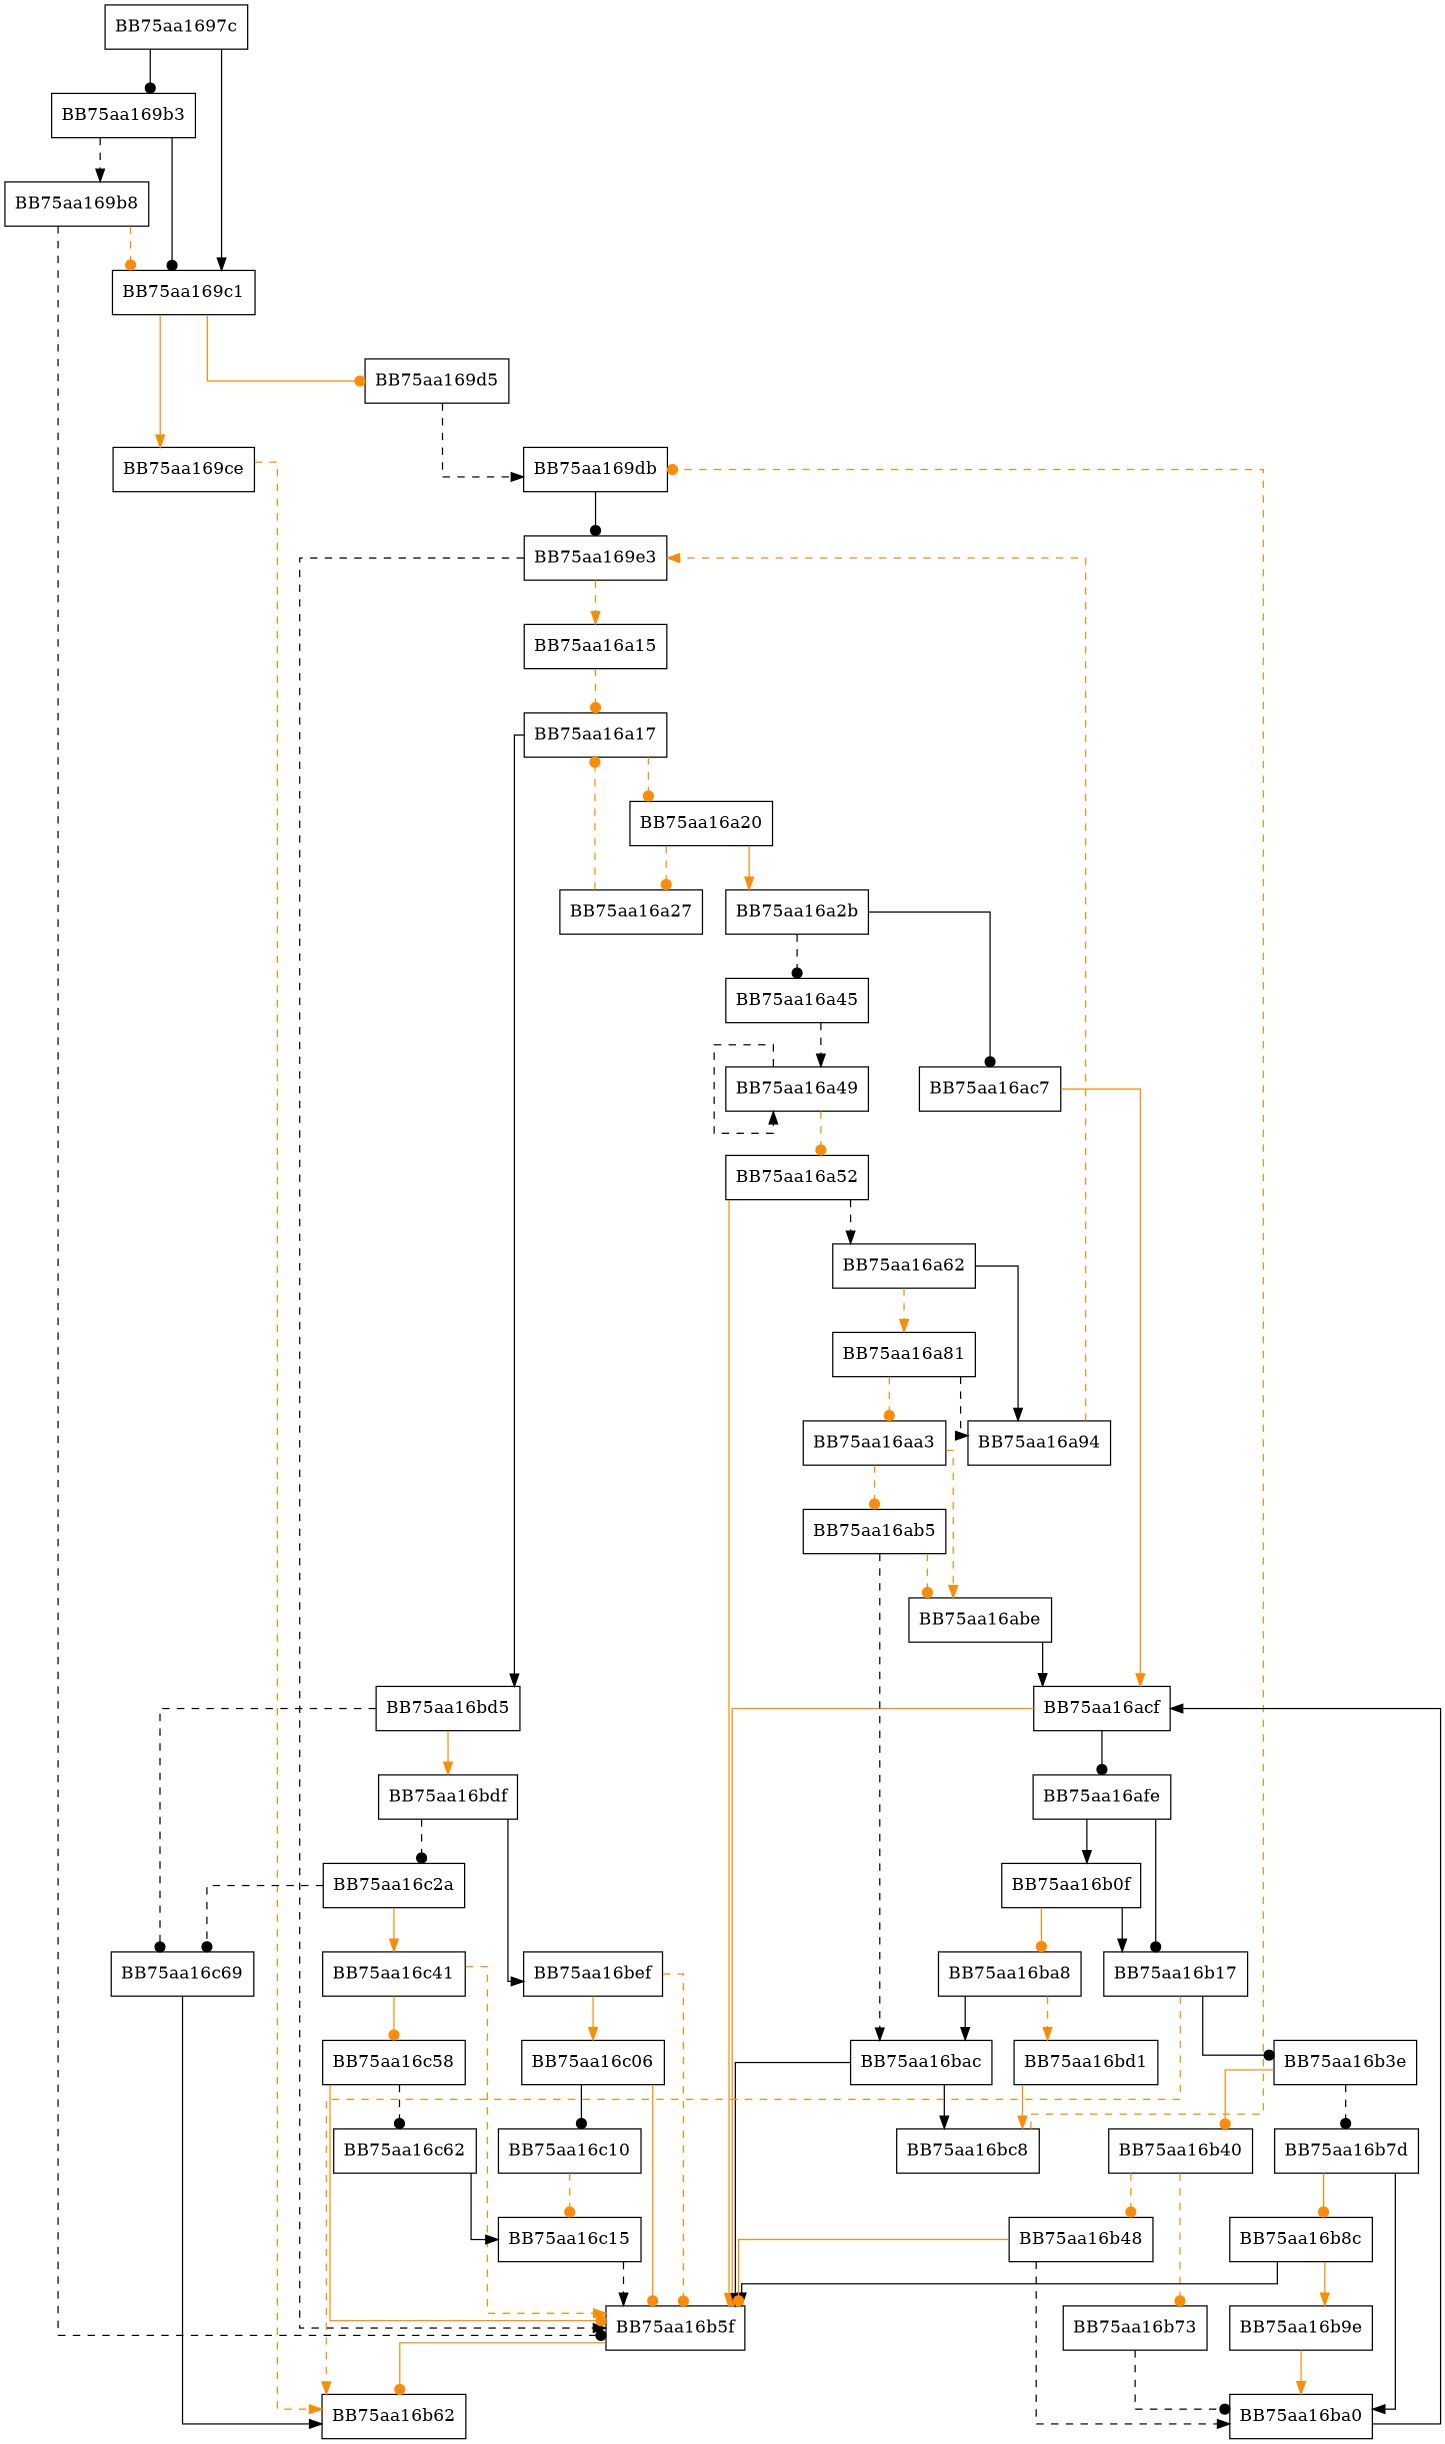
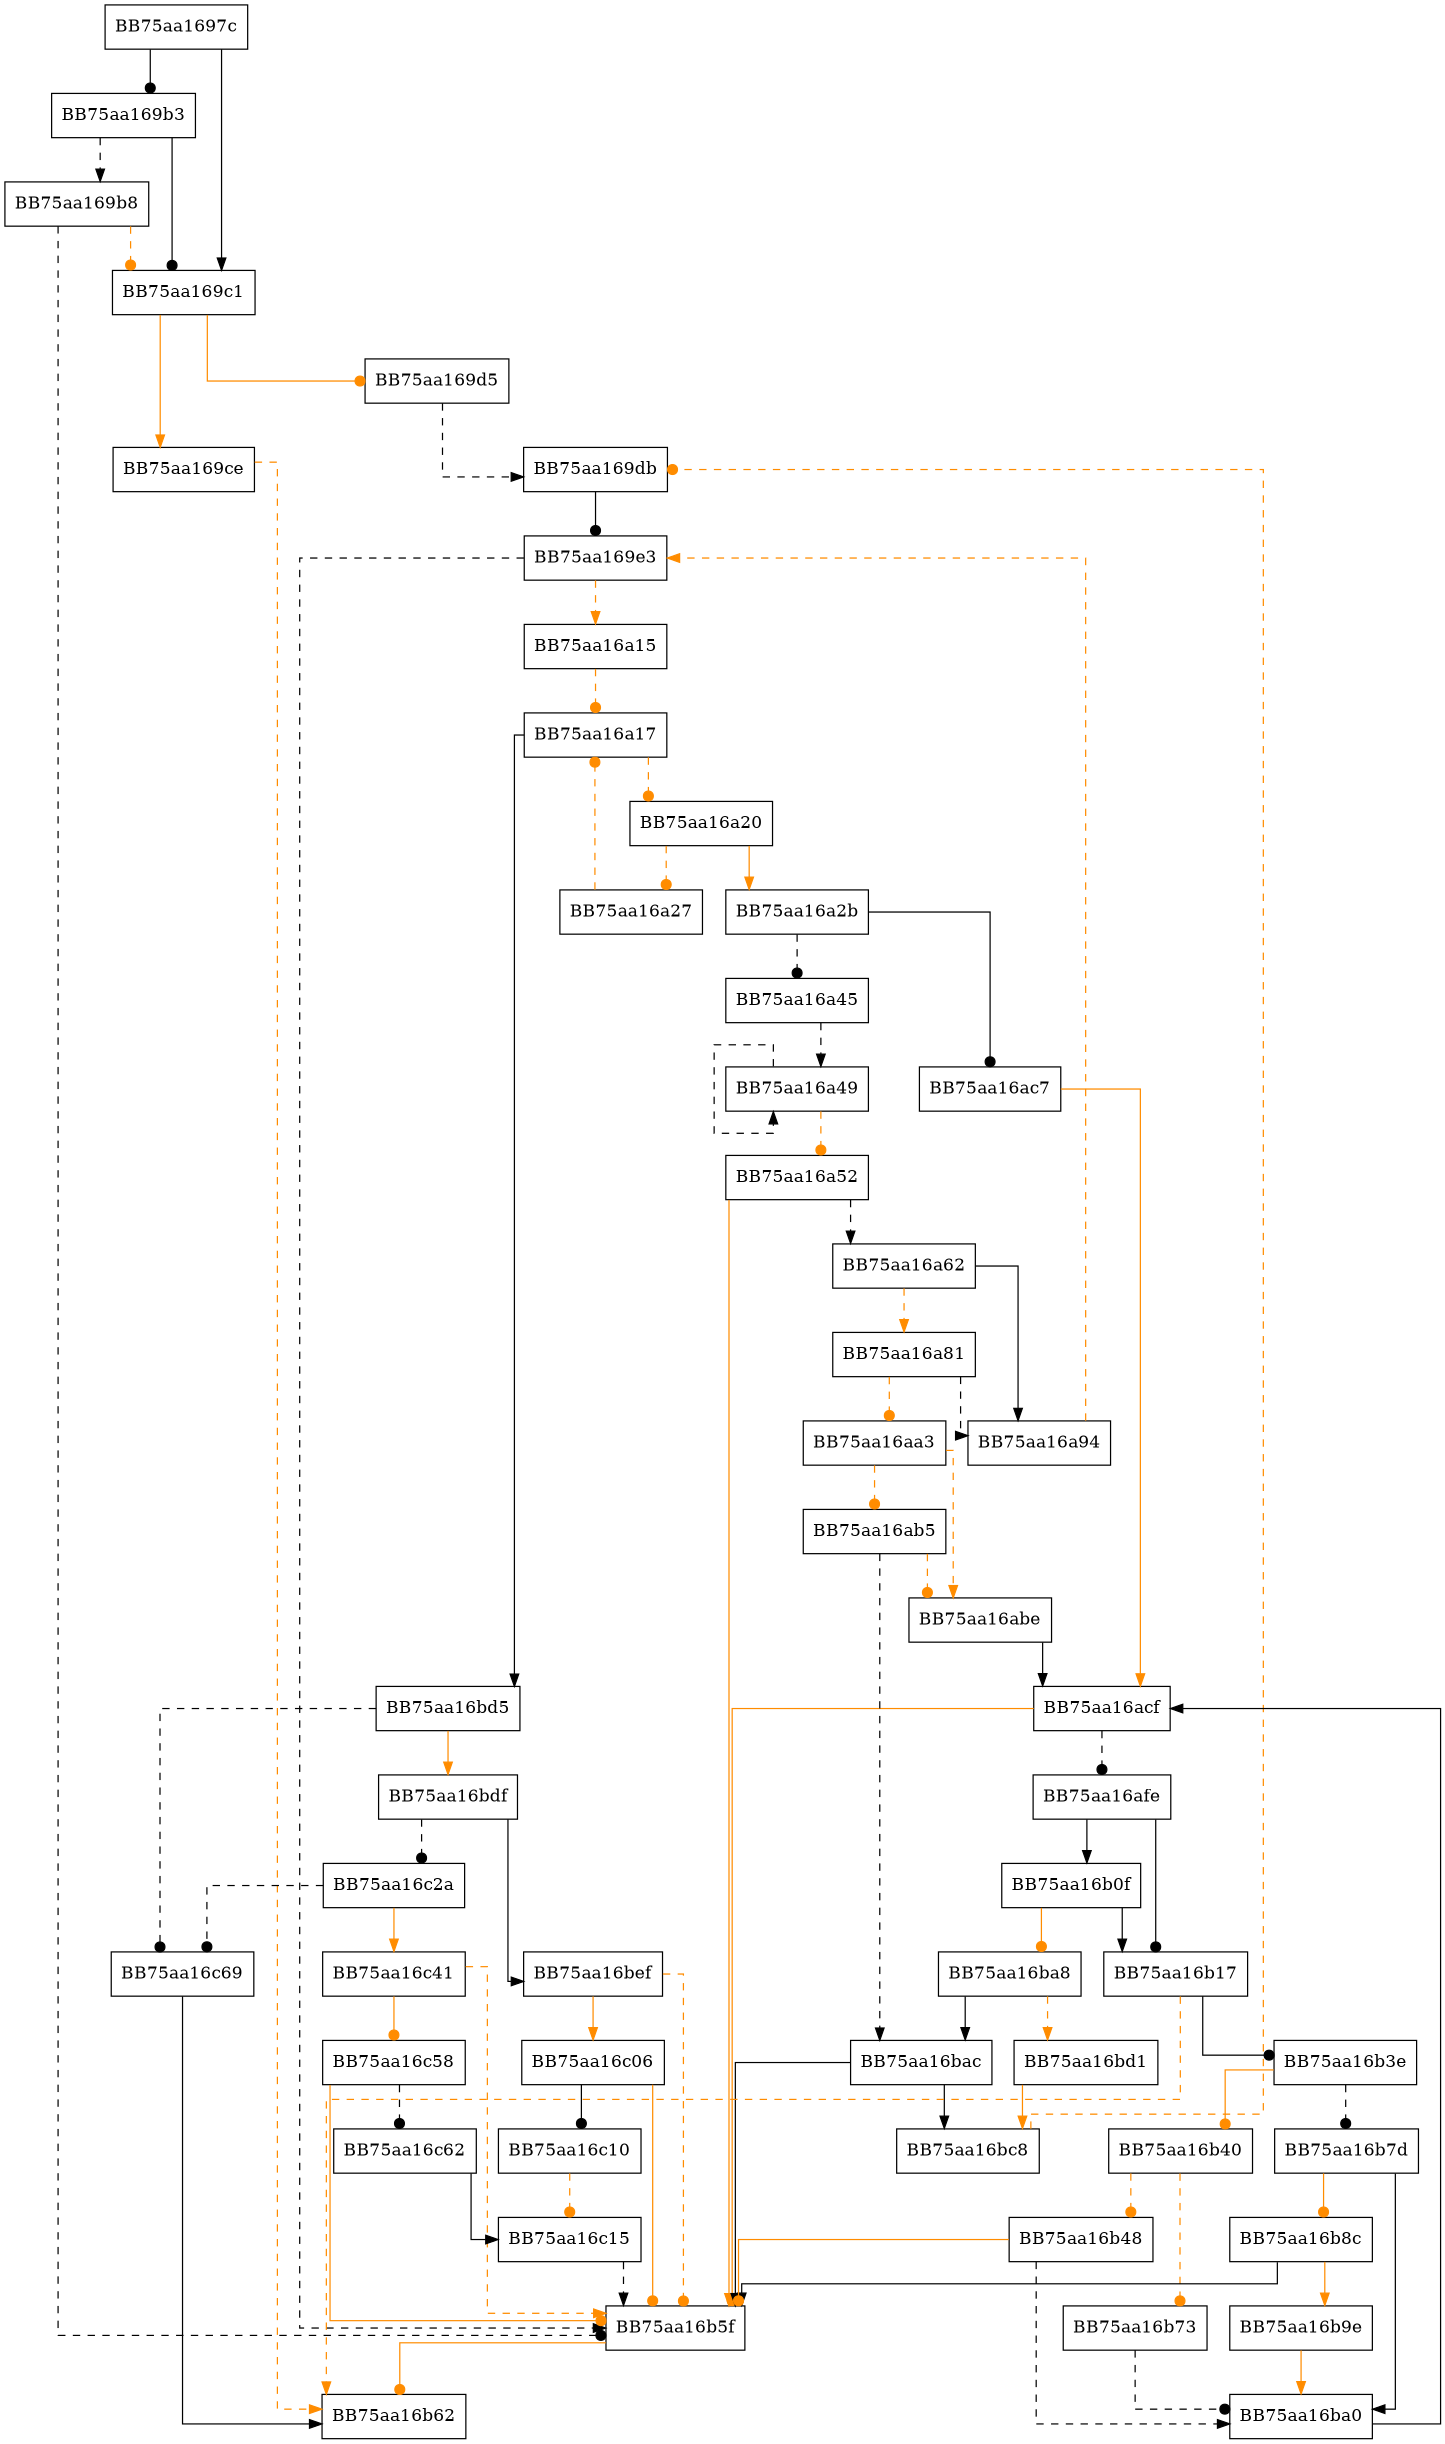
edge "BB75aa16acf" -> "BB75aa16afe": style solid -> dashed
